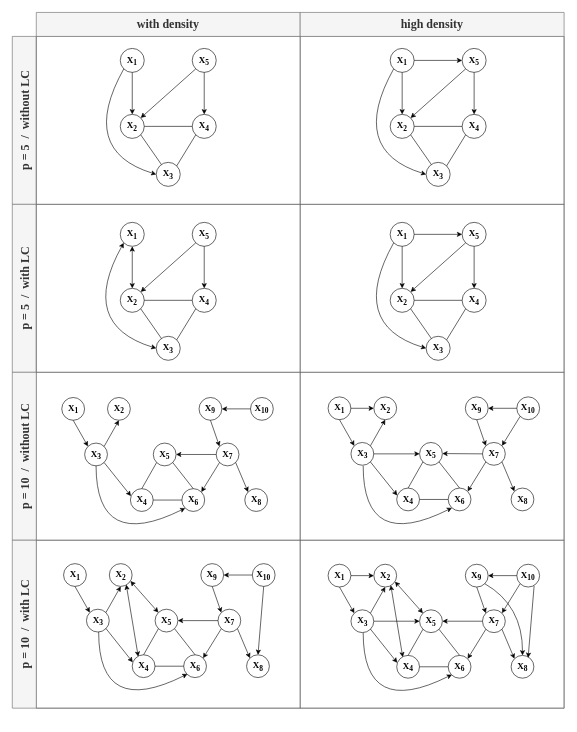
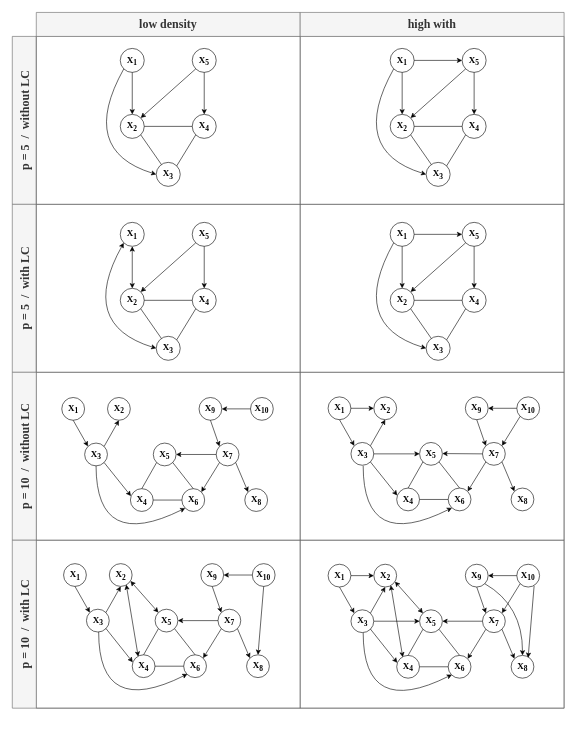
node "with density": label "with density" -> "low density"
node "high density": label "high density" -> "high with"
